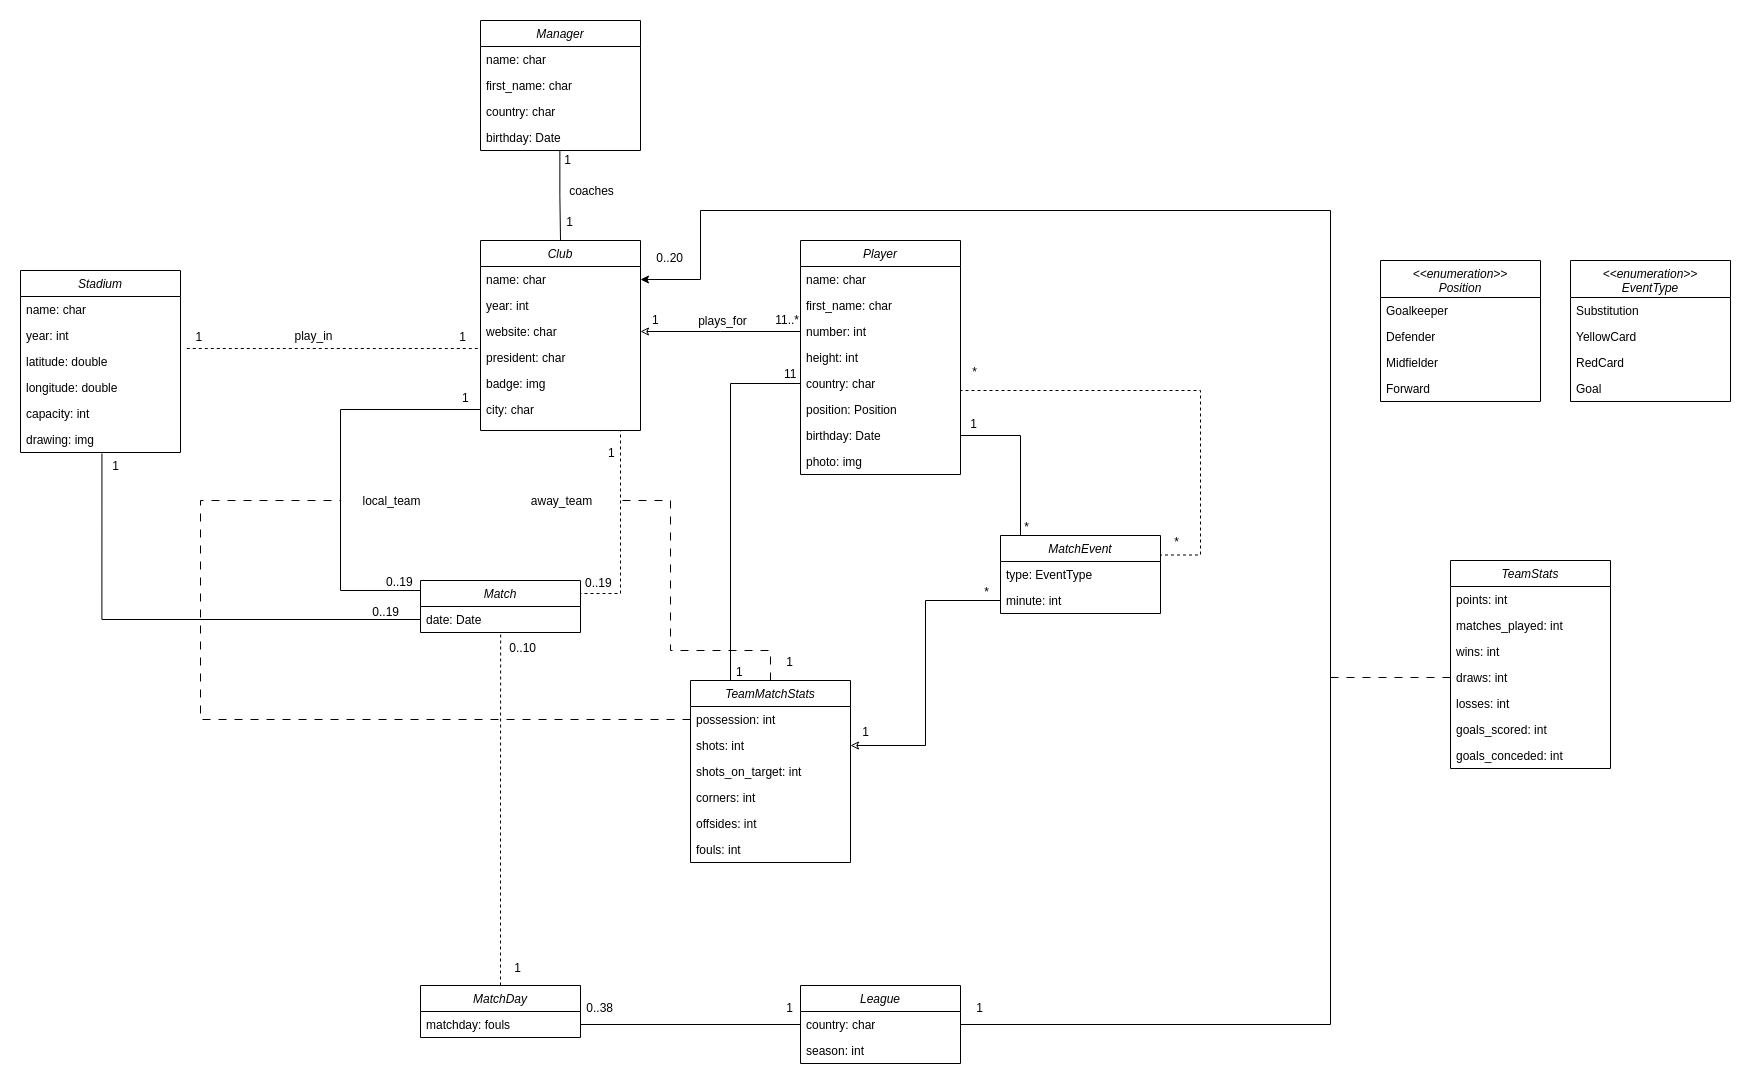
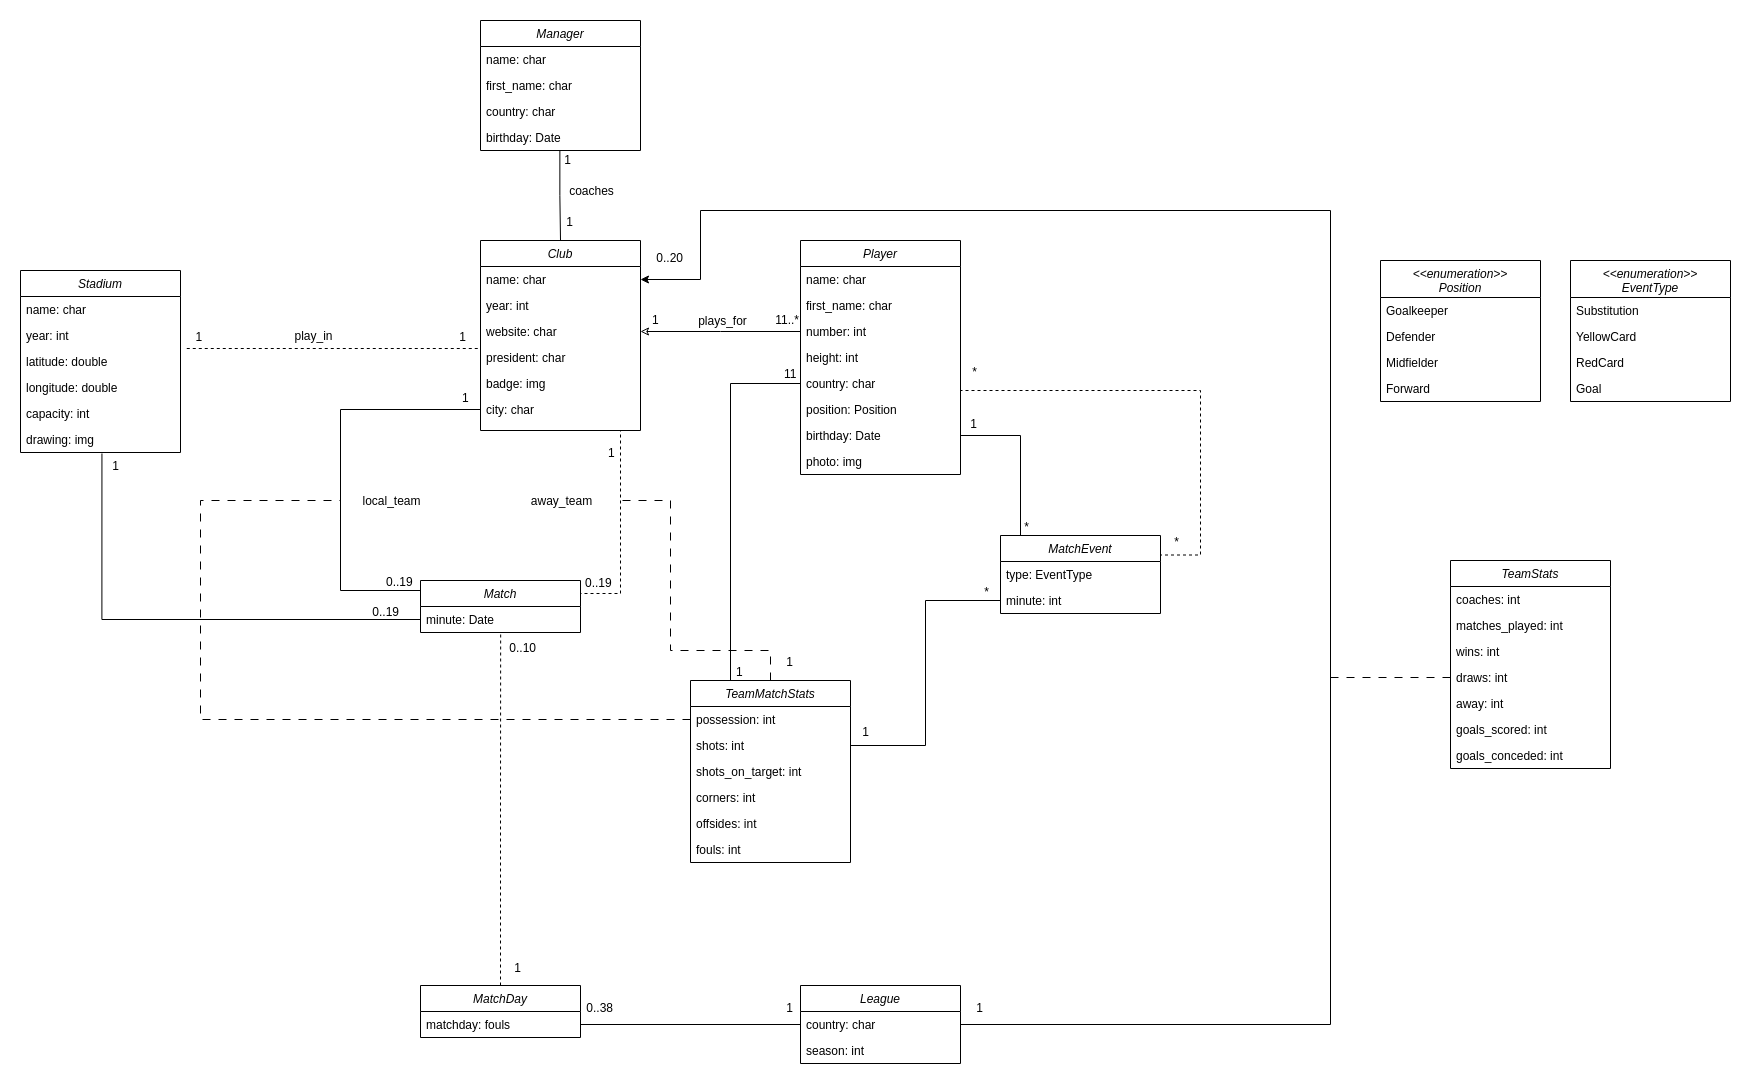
node "points: int": label "points: int" -> "coaches: int"
node "date: Date": label "date: Date" -> "minute: Date"
node "losses: int": label "losses: int" -> "away: int"
edge "minute: int" -> "shots: int": arrowhead classic -> none
